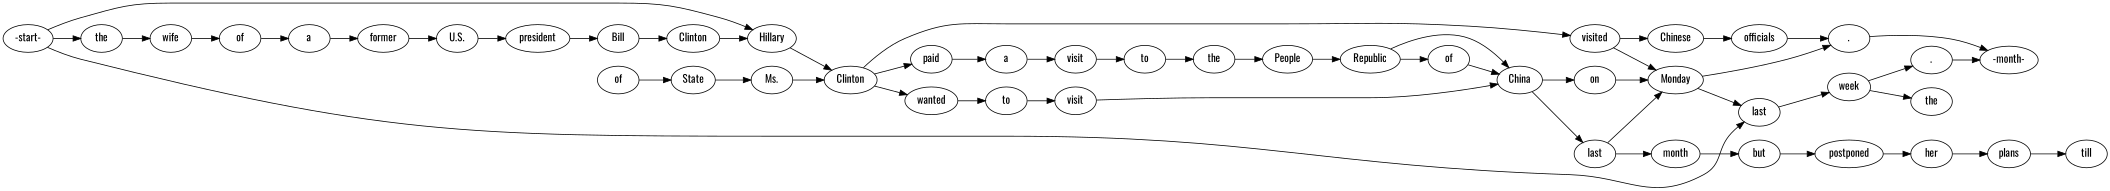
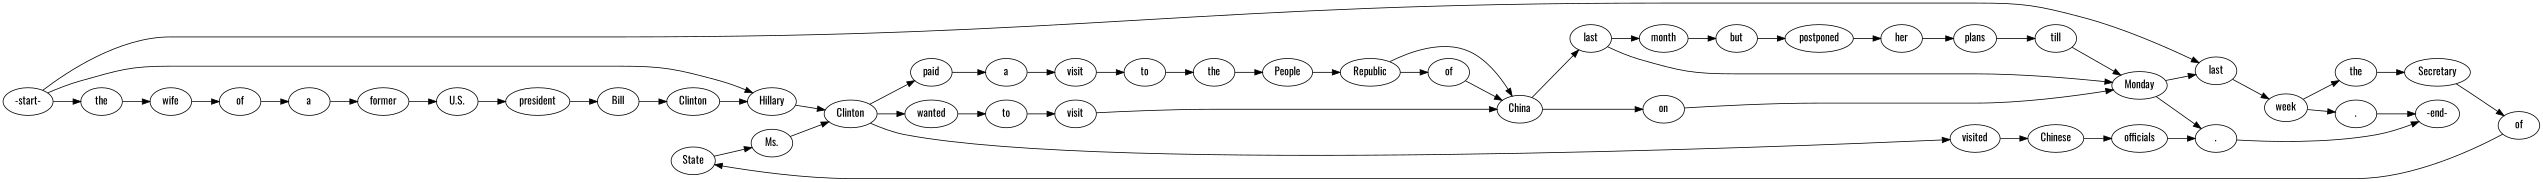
edge "visited" -> "Monday": now "till" -> "Monday"
node "-month-": label "-month-" -> "-end-"
node "Secretary": added
